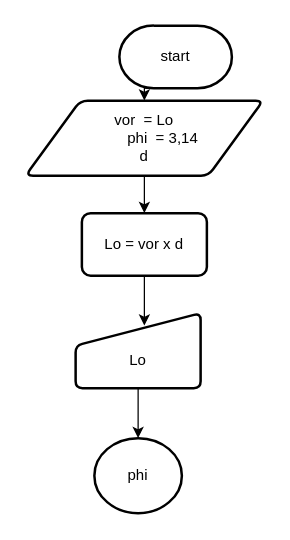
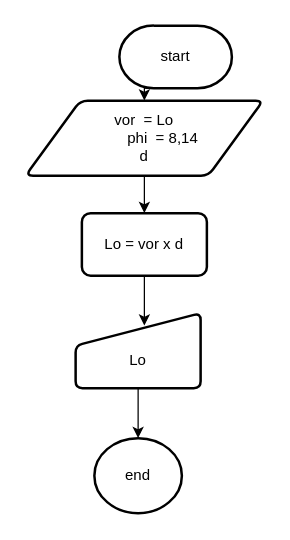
node "vor = Lo phi = 3,14 d": label "vor = Lo phi = 3,14 d" -> "vor = Lo phi = 8,14 d"
node "phi": label "phi" -> "end"
